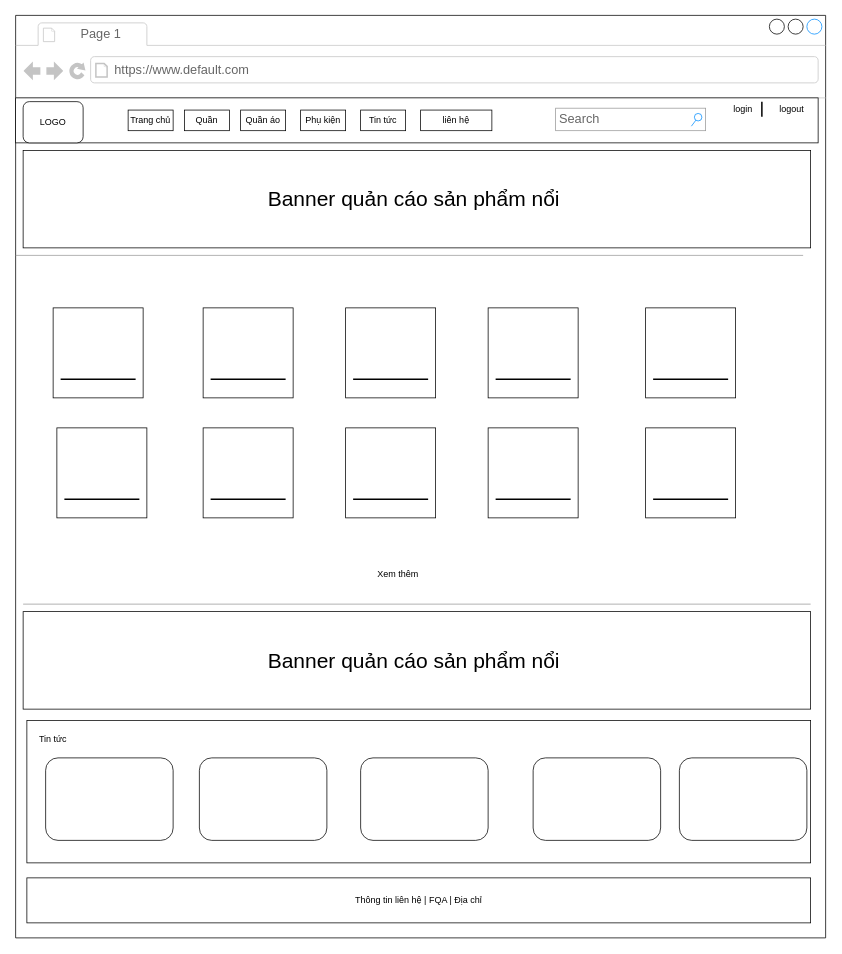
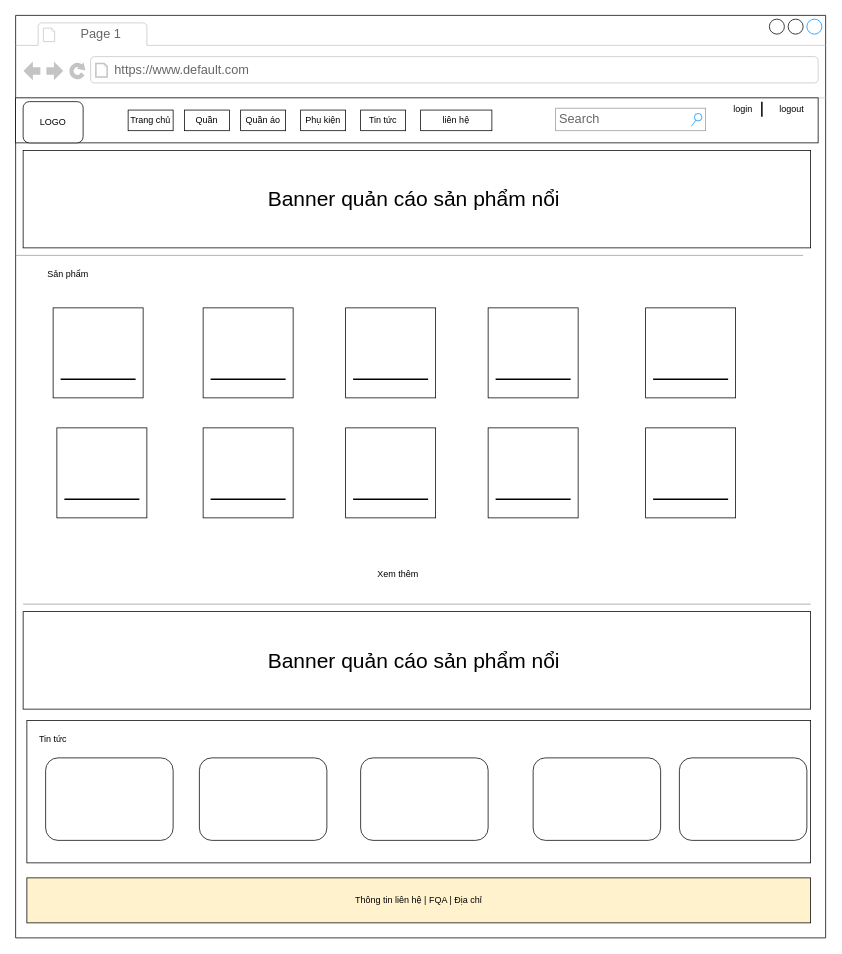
node "Sản phẩm": added
node "Thông tin liên hệ | FQA | Địa chỉ": fillcolor #ffffff -> #fff2cc
